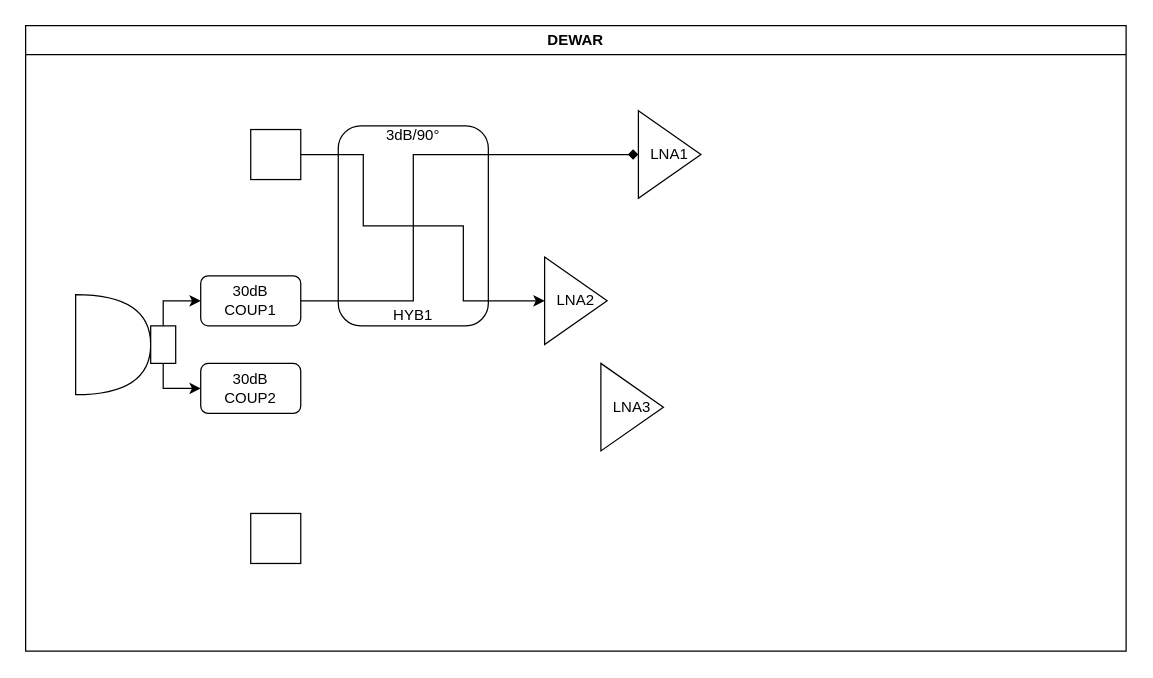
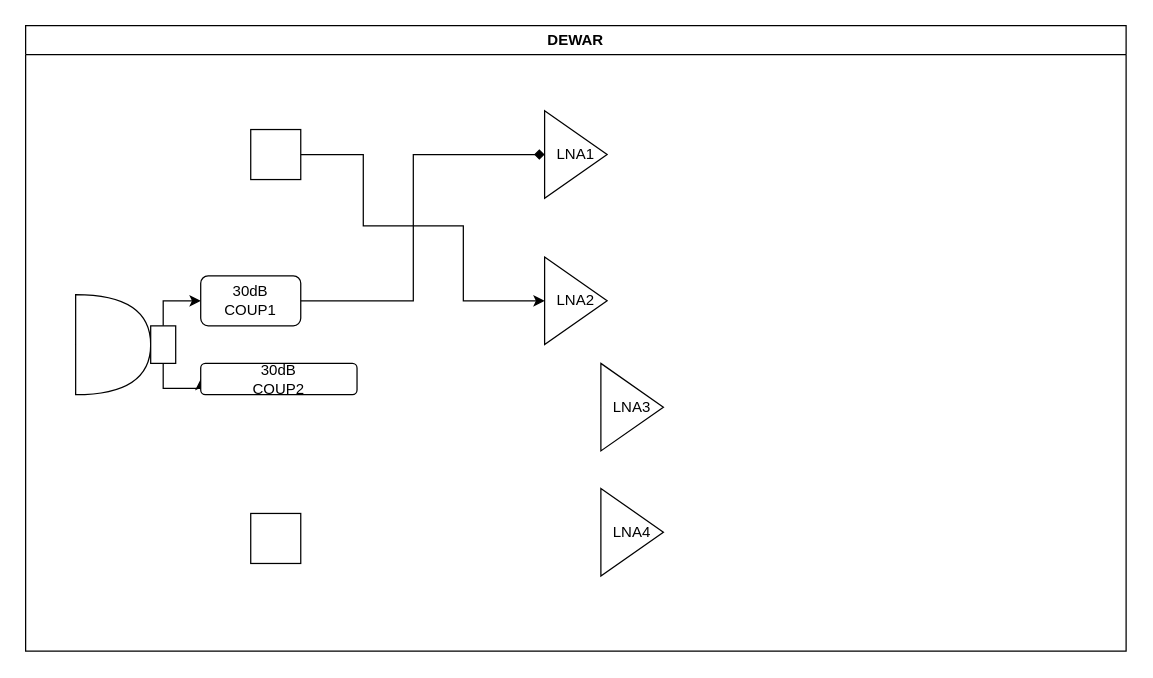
node "LNA1": moved (669, 154) -> (576, 154)
node "3dB/90° HYB1": removed
node "30dB COUP2": size 100x50 -> 156x31
node "LNA4": added
